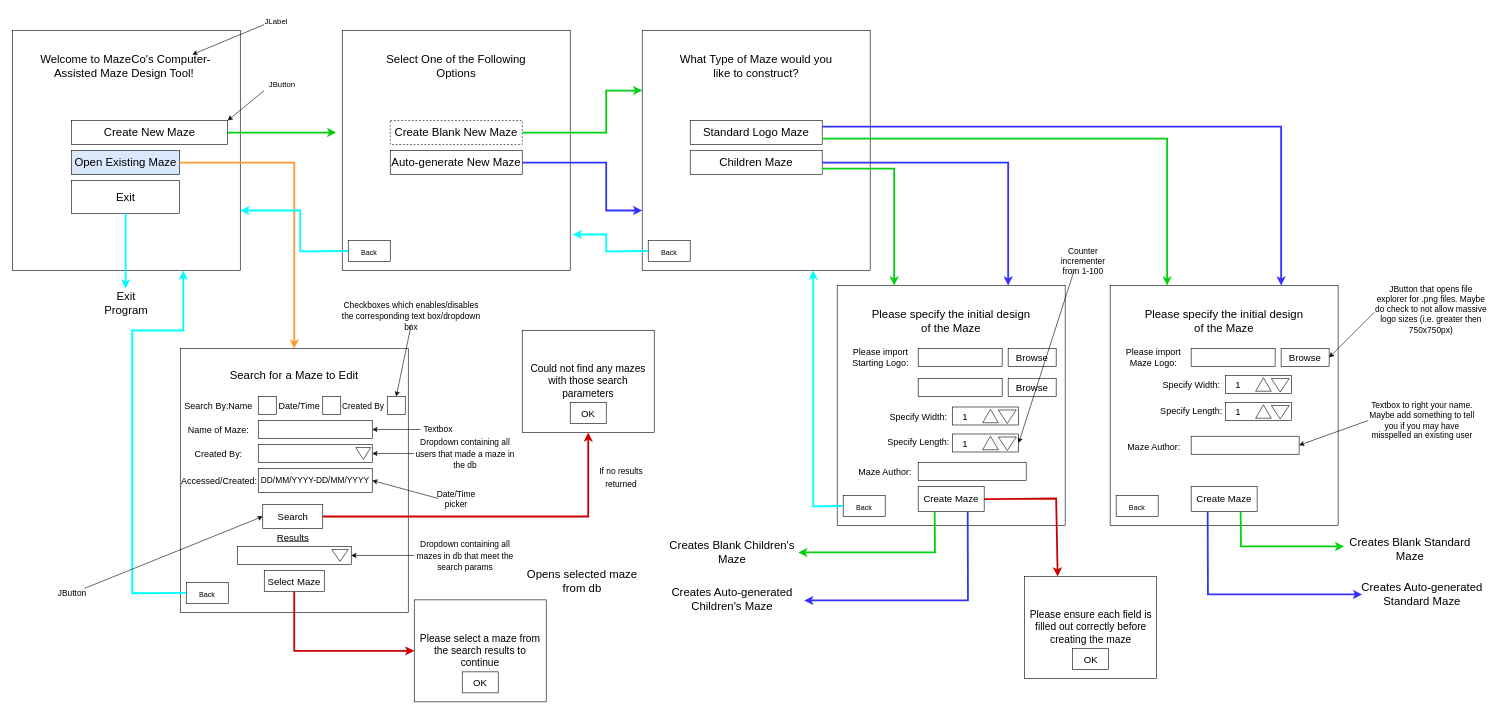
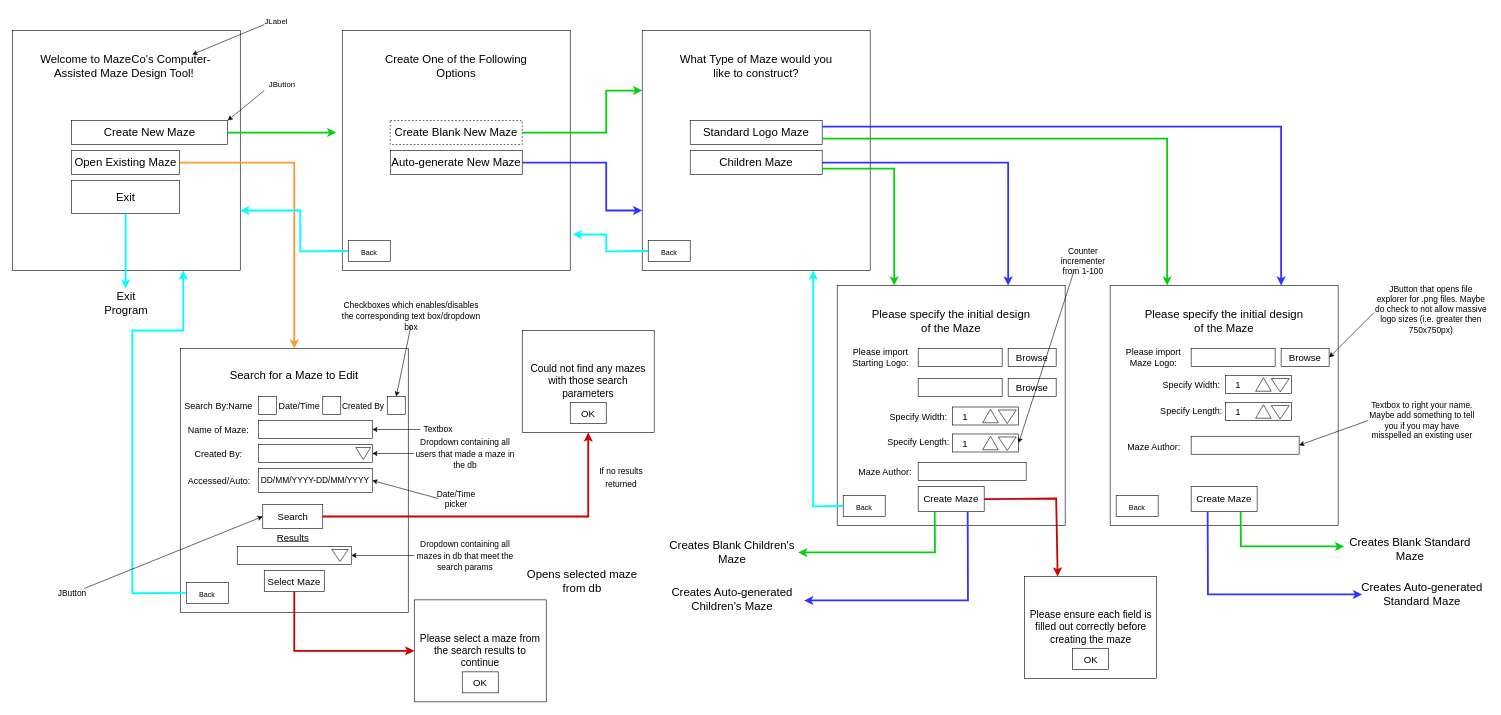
node "Select One of the Following Options": label "Select One of the Following Options" -> "Create One of the Following Options"
node "Open Existing Maze": fillcolor #dae8fc -> #ffffff
node "Accessed/Created:": label "Accessed/Created:" -> "Accessed/Auto:"
